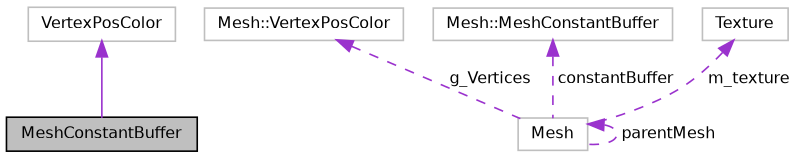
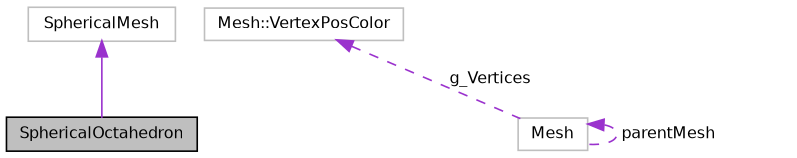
node "VertexPosColor": label "VertexPosColor" -> "SphericalMesh"
node "Mesh::MeshConstantBuffer": removed
node "Texture": removed
node "MeshConstantBuffer": label "MeshConstantBuffer" -> "SphericalOctahedron"
